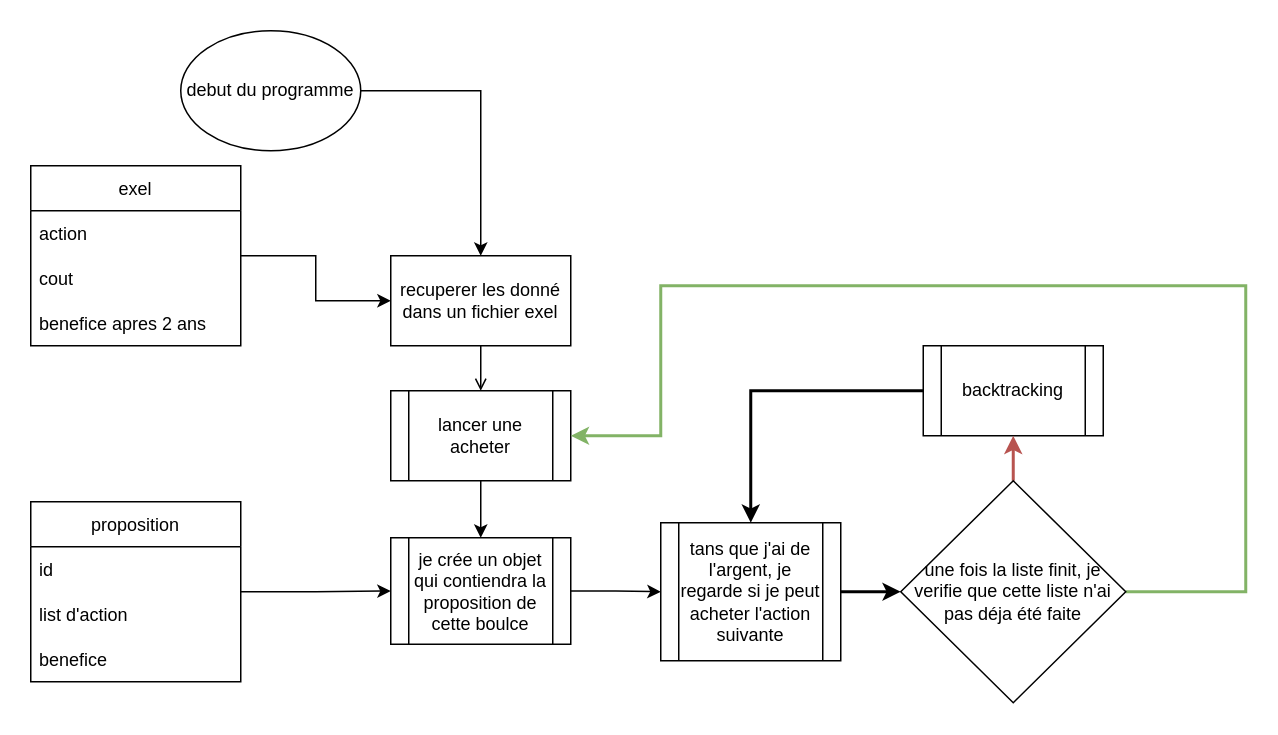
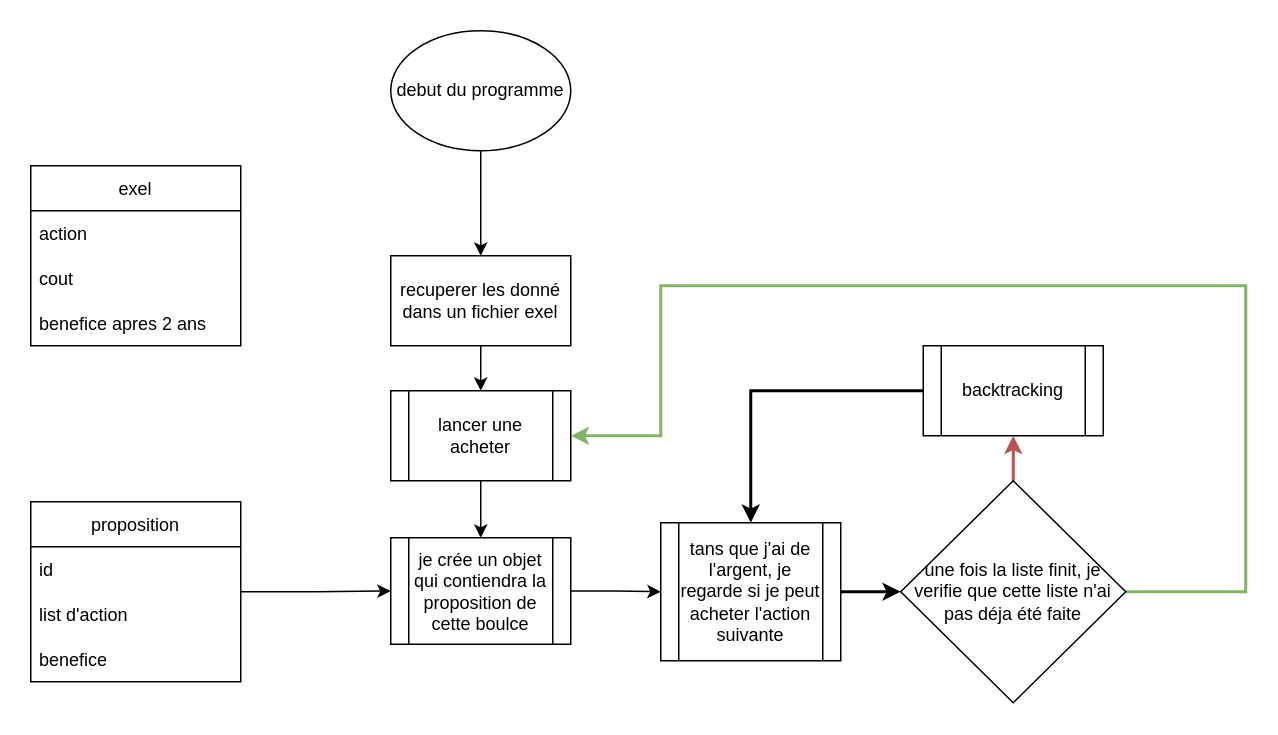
node "debut du programme": moved (271, 91) -> (481, 91)
edge "exel" -> "recuperer les donné dans un fichier exel": removed
edge "recuperer les donné dans un fichier exel" -> "lancer une acheter": arrowhead open -> classic
